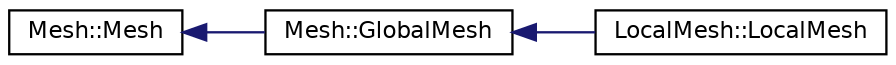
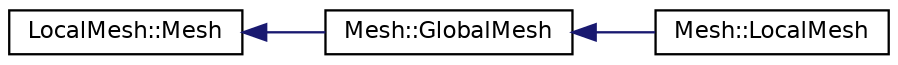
node "Mesh::Mesh": label "Mesh::Mesh" -> "LocalMesh::Mesh"
node "LocalMesh::LocalMesh": label "LocalMesh::LocalMesh" -> "Mesh::LocalMesh"
